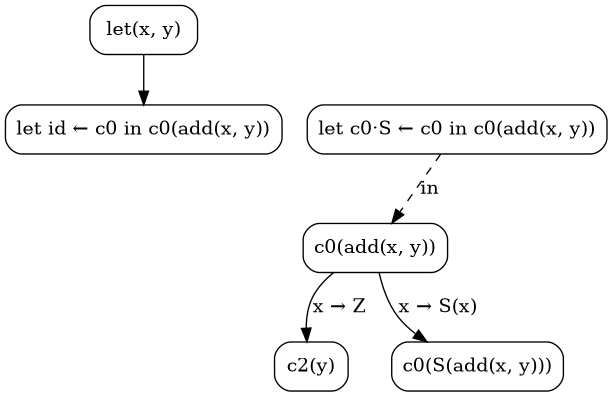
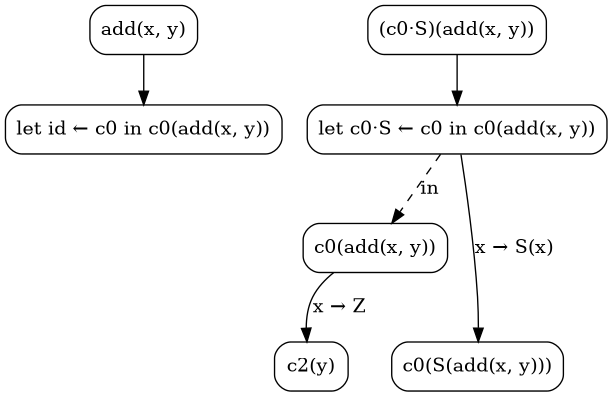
node "let(x, y)": label "let(x, y)" -> "add(x, y)"
node "(c0·S)(add(x, y))": added
edge "c0(add(x, y))" -> "c0(S(add(x, y)))": now "let c0·S ← c0 in c0(add(x, y))" -> "c0(S(add(x, y)))"
